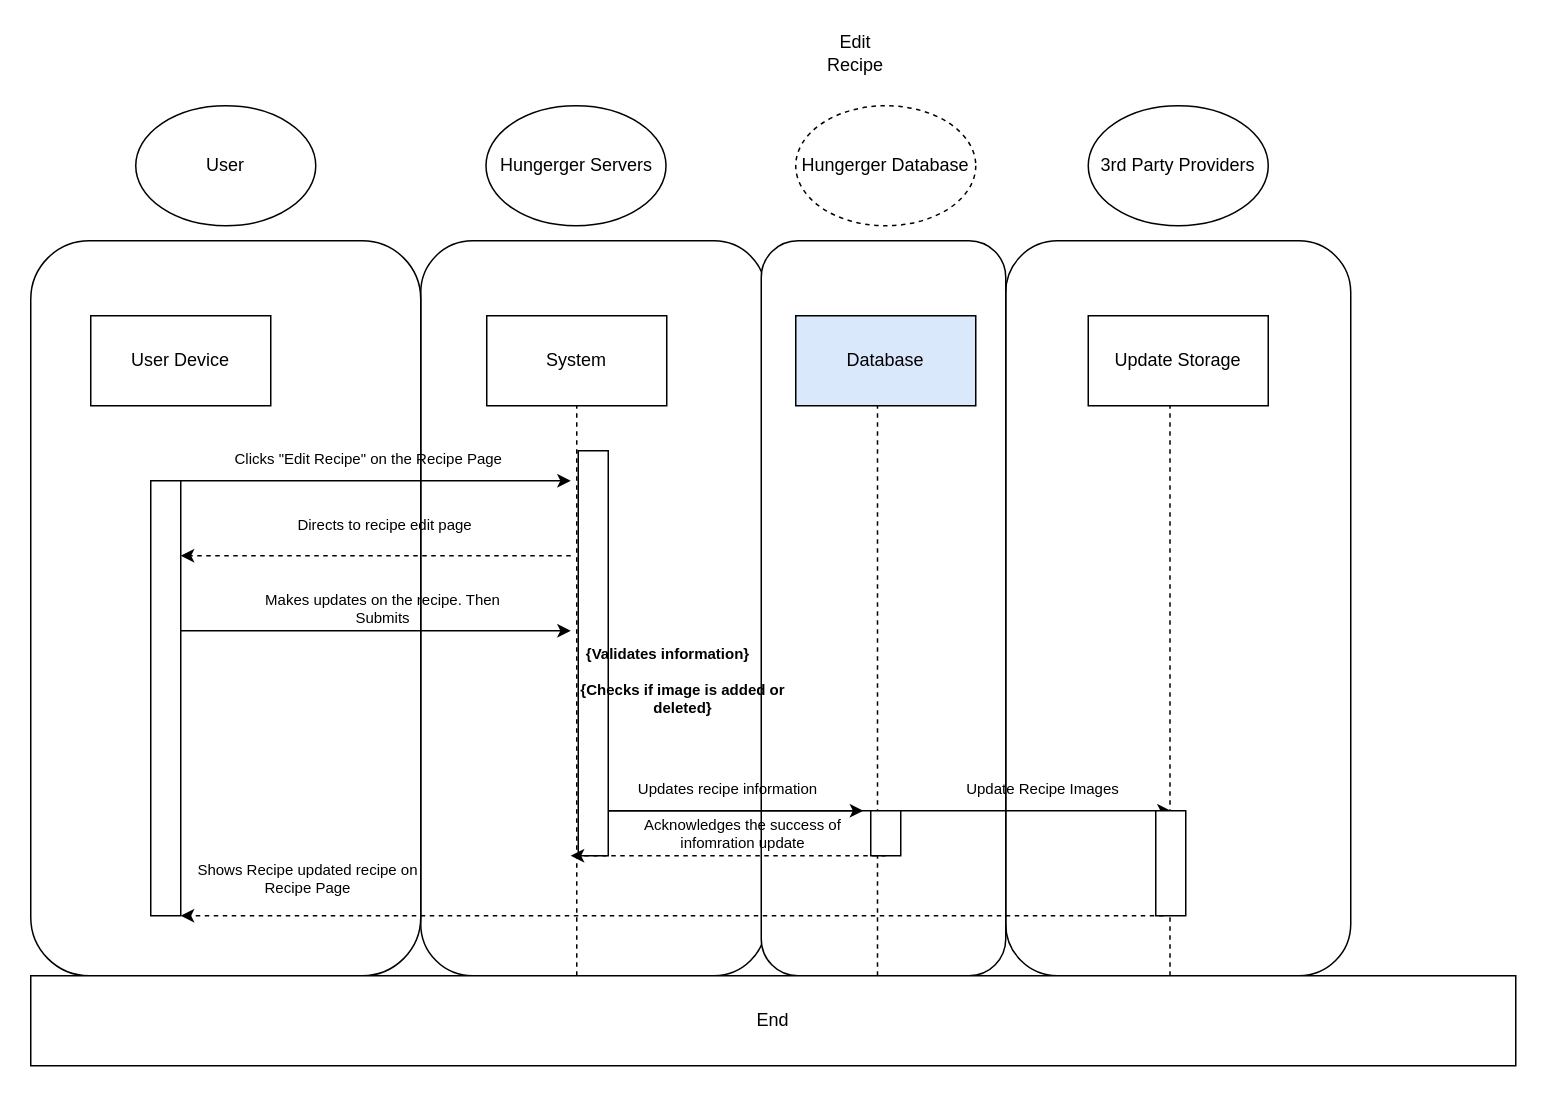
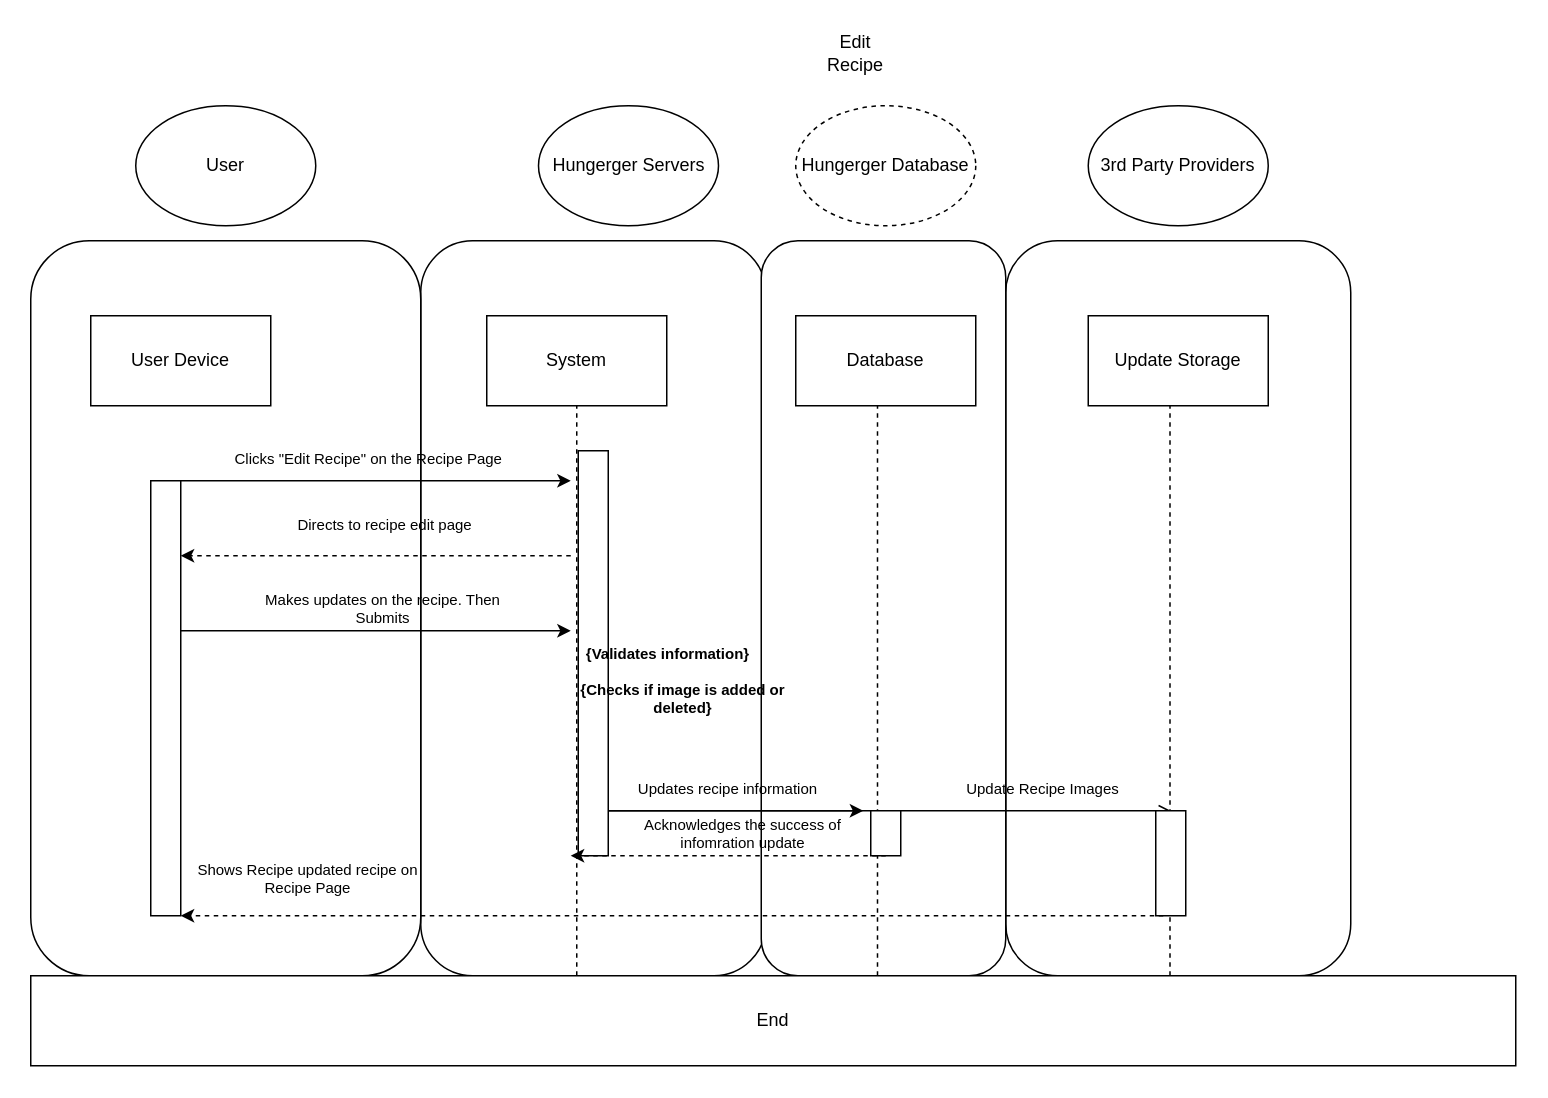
node "Hungerger Servers": moved (576, 166) -> (629, 166)
node "Database": fillcolor #dae8fc -> #ffffff
edge "Updates recipe information" -> "Update Recipe Images": arrowhead classic -> open
